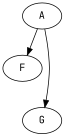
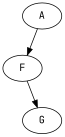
edge "A" -> "G": now "F" -> "G"
